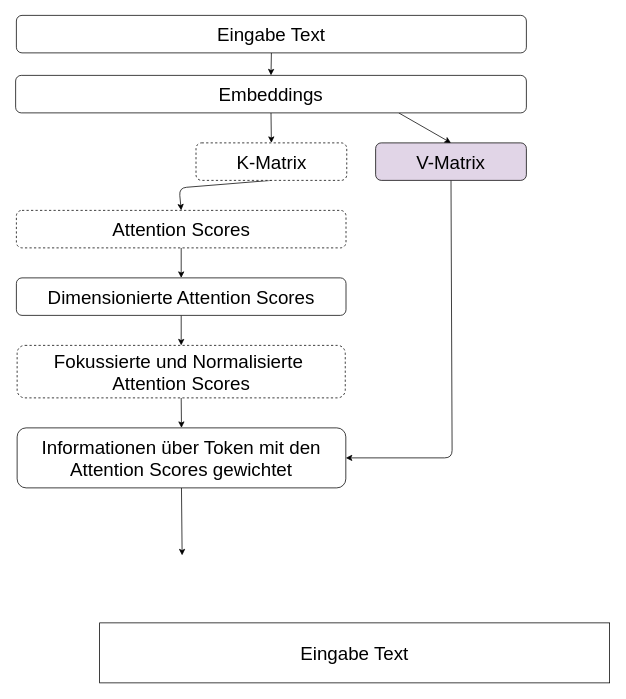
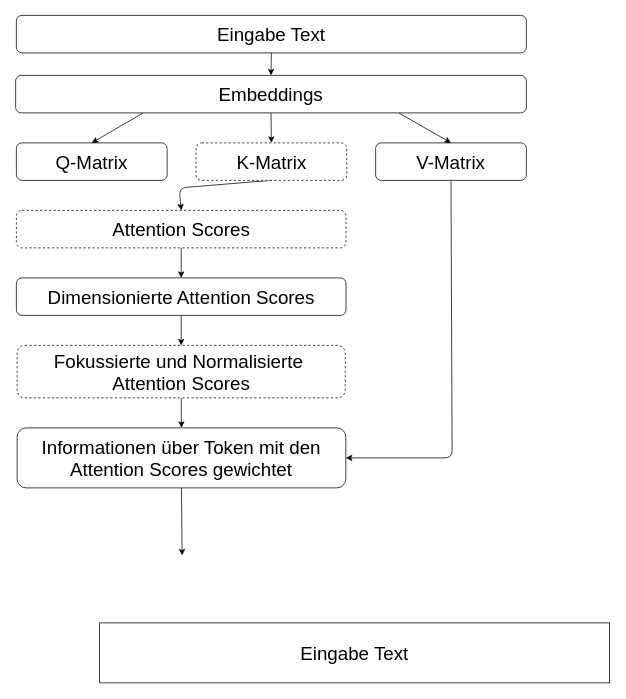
edge "Embeddings" -> "Q-Matrix": added
node "Q-Matrix": added
node "V-Matrix": fillcolor #e1d5e7 -> #ffffff
